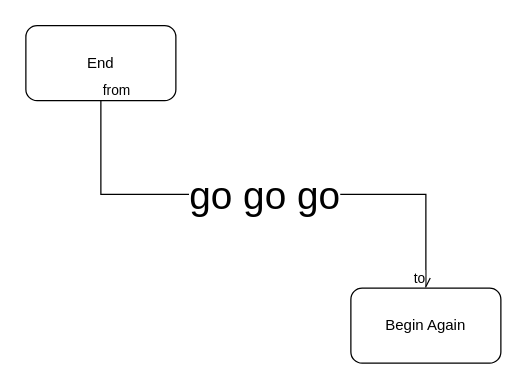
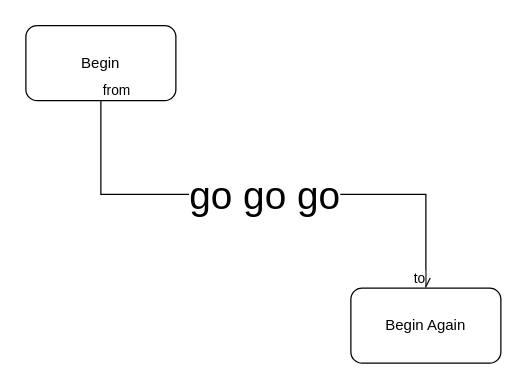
node "End": label "End" -> "Begin"
